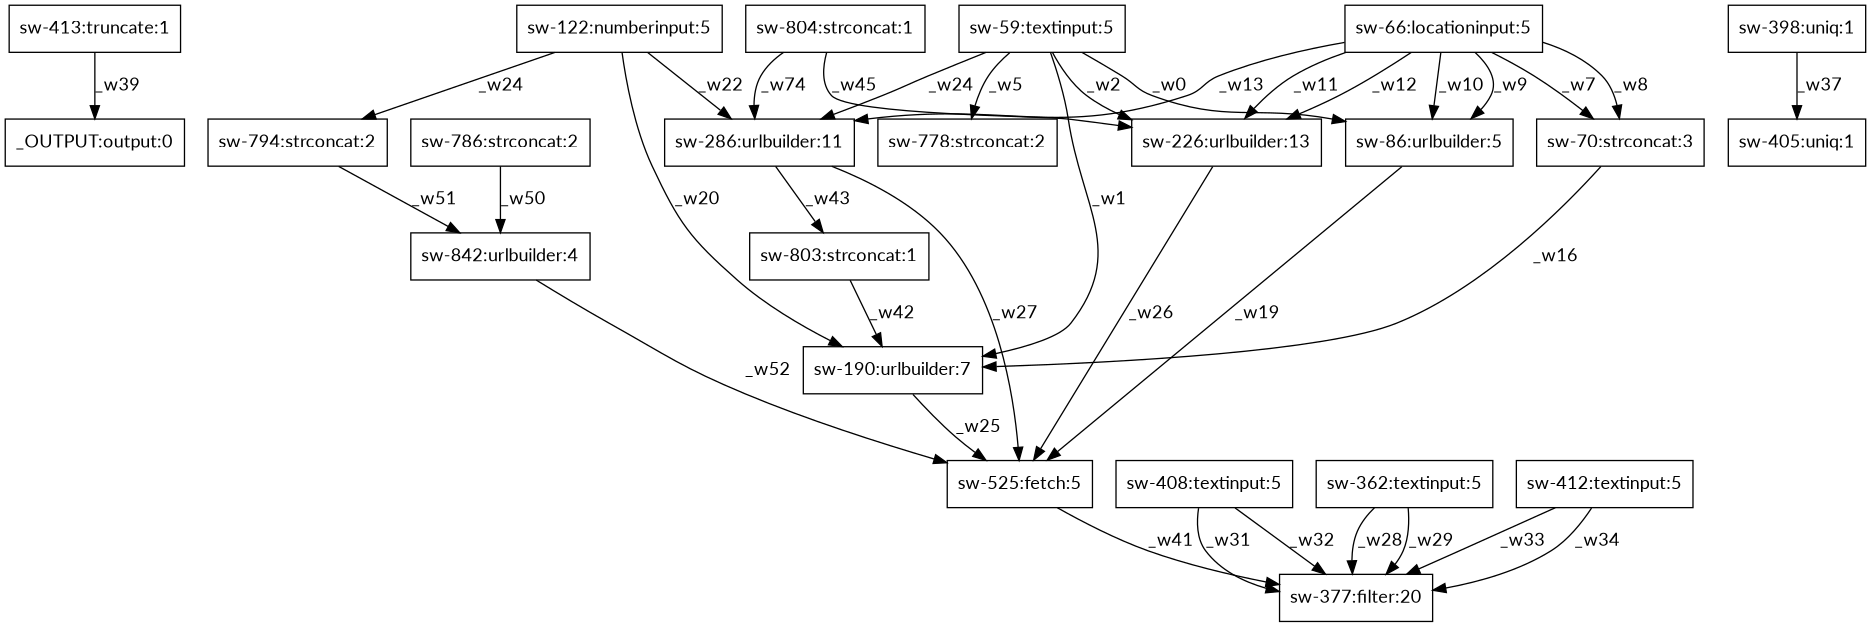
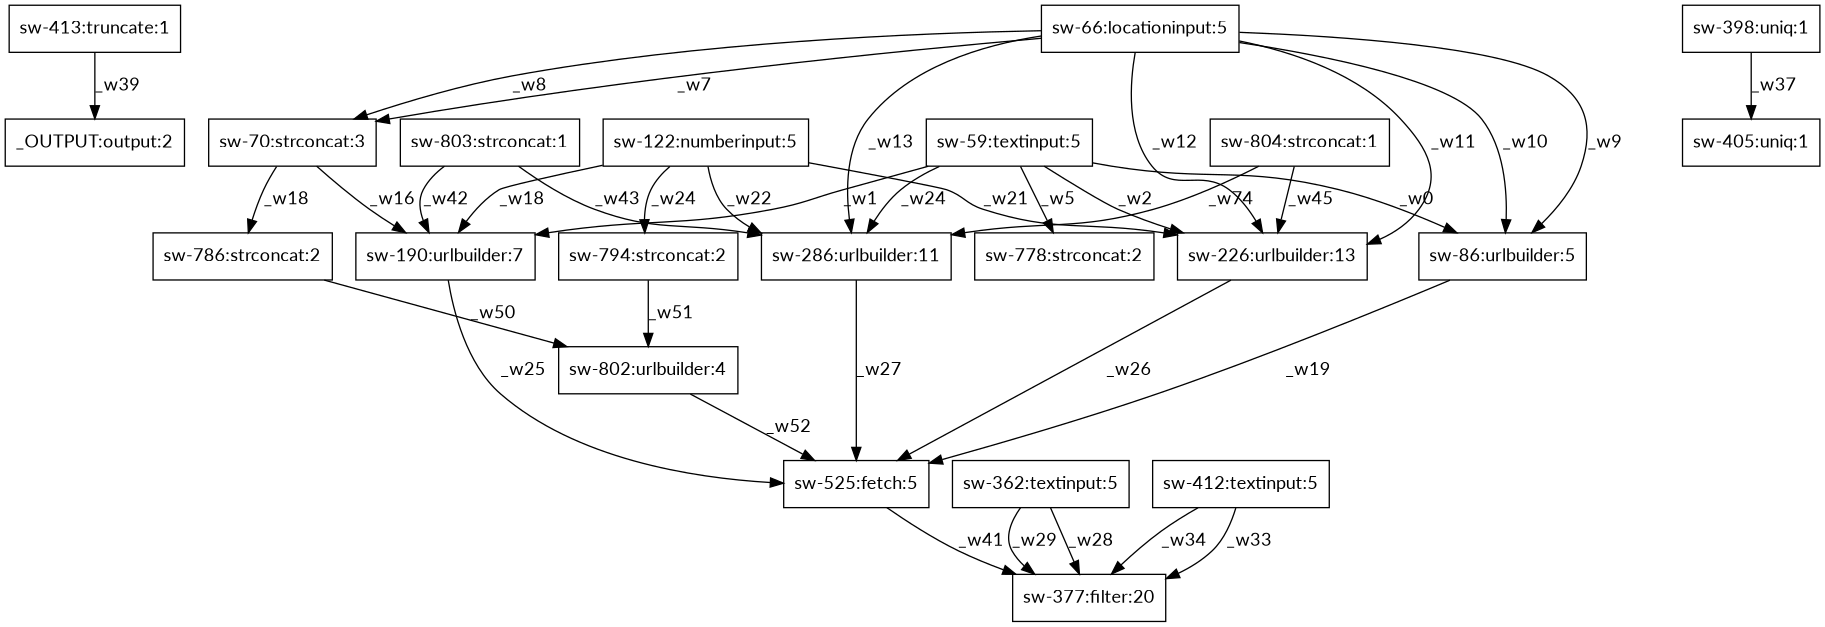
node "_OUTPUT:output:0": label "_OUTPUT:output:0" -> "_OUTPUT:output:2"
edge "sw-70:strconcat:3" -> "sw-786:strconcat:2": added, label "_w18"
edge "sw-286:urlbuilder:11" -> "sw-803:strconcat:1": reversed
edge "sw-122:numberinput:5" -> "sw-190:urlbuilder:7": label "_w20" -> "_w18"
edge "sw-122:numberinput:5" -> "sw-226:urlbuilder:13": added, label "_w21"
node "sw-842:urlbuilder:4": label "sw-842:urlbuilder:4" -> "sw-802:urlbuilder:4"
node "sw-408:textinput:5": removed
